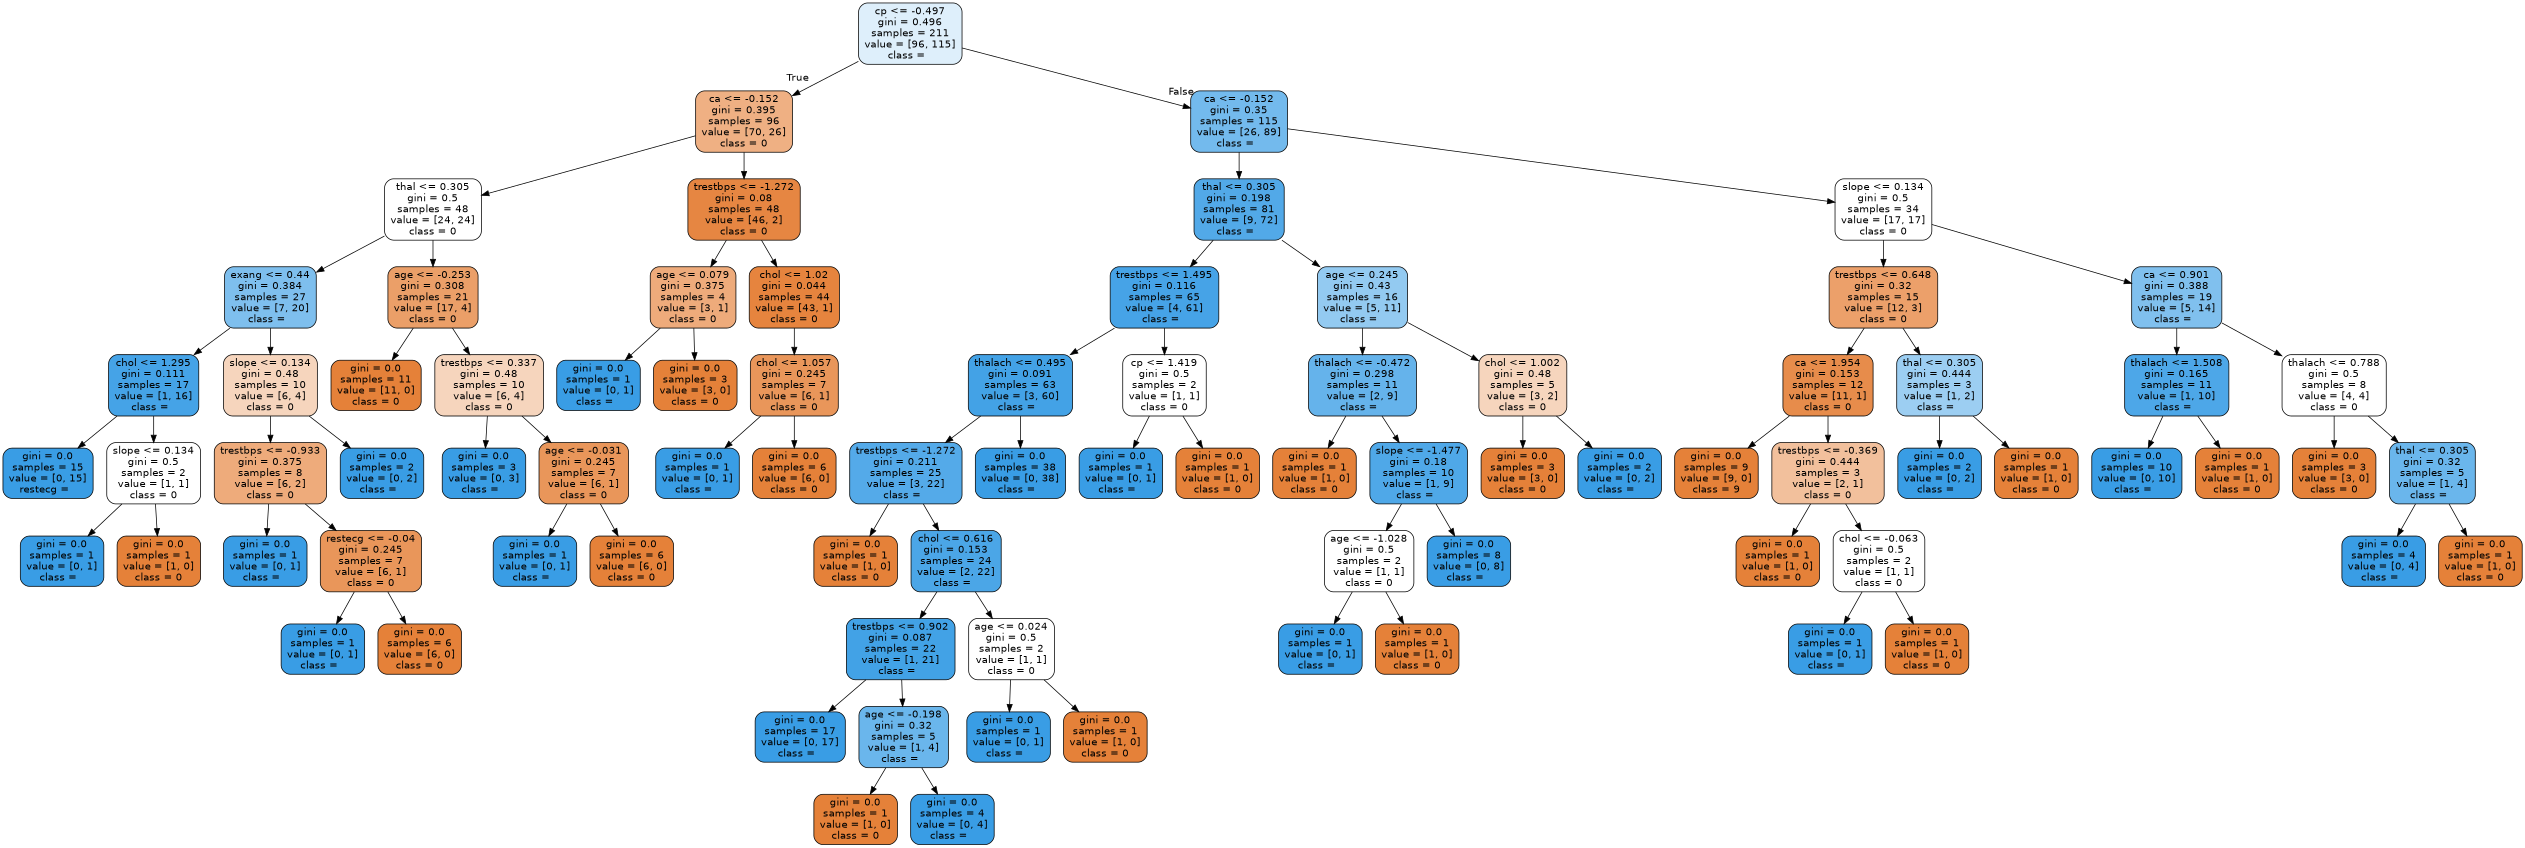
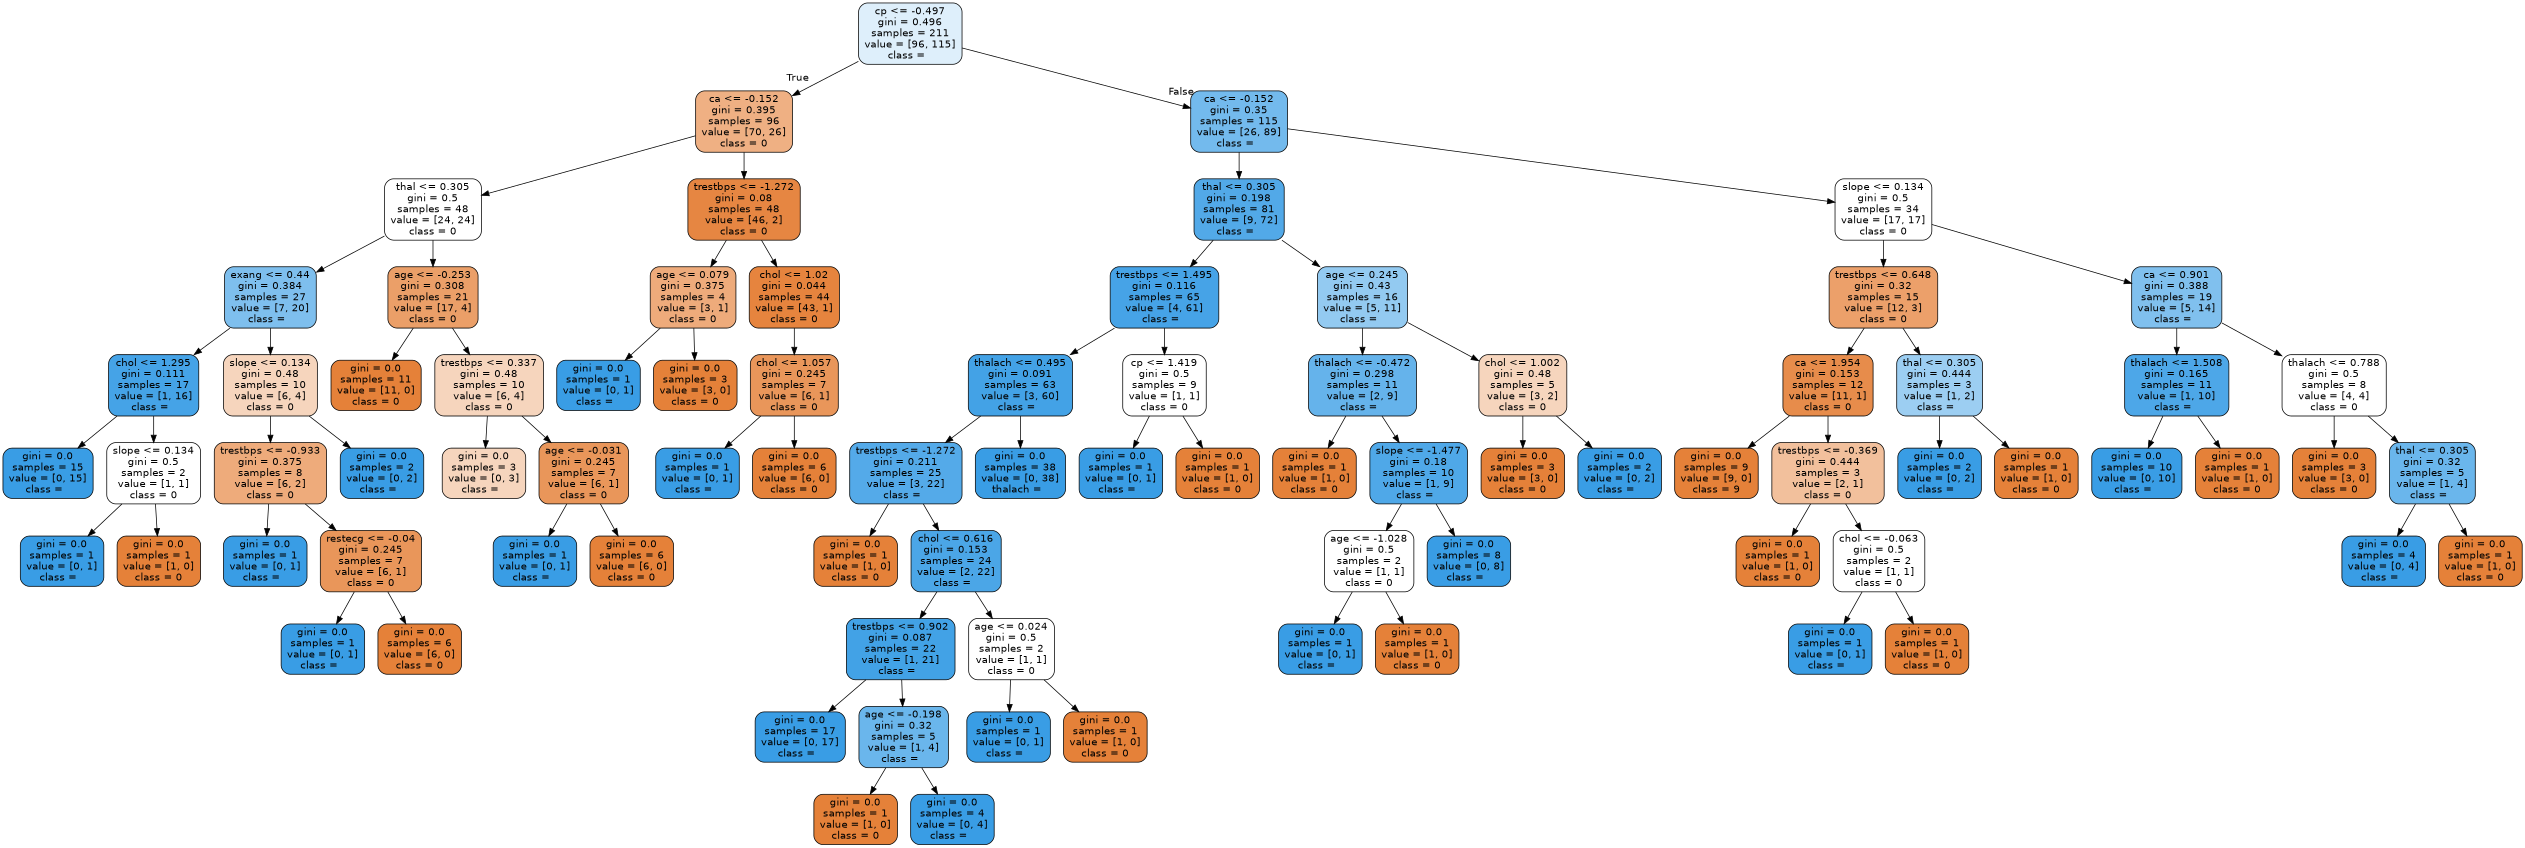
node "cp <= 1.419 gini = 0.5 samples = 2 value = [1, 1] class = 0": label "cp <= 1.419 gini = 0.5 samples = 2 value = [1, 1] class = 0" -> "cp <= 1.419 gini = 0.5 samples = 9 value = [1, 1] class = 0"
node "gini = 0.0 samples = 15 value = [0, 15] restecg =": label "gini = 0.0 samples = 15 value = [0, 15] restecg =" -> "gini = 0.0 samples = 15 value = [0, 15] class ="
node "gini = 0.0 samples = 3 value = [0, 3] class =": fillcolor #399de5 -> #f6d5bd
node "gini = 0.0 samples = 38 value = [0, 38] class =": label "gini = 0.0 samples = 38 value = [0, 38] class =" -> "gini = 0.0 samples = 38 value = [0, 38] thalach ="
